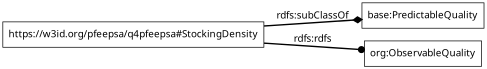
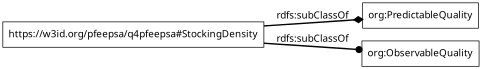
node "base:PredictableQuality": label "base:PredictableQuality" -> "org:PredictableQuality"
edge "https://w3id.org/pfeepsa/q4pfeepsa#StockingDensity" -> "org:ObservableQuality": label "rdfs:rdfs" -> "rdfs:subClassOf"
